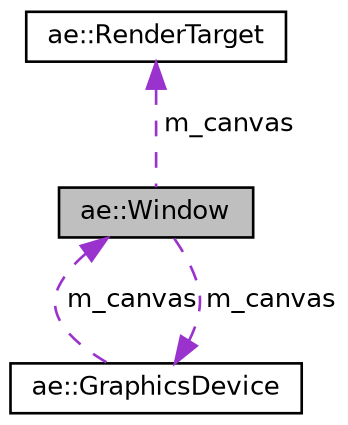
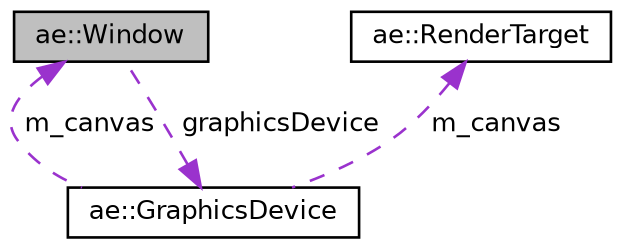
edge "ae::Window" -> "ae::RenderTarget": now "ae::GraphicsDevice" -> "ae::RenderTarget"
edge "ae::Window" -> "ae::GraphicsDevice": label " m_canvas" -> " graphicsDevice"
